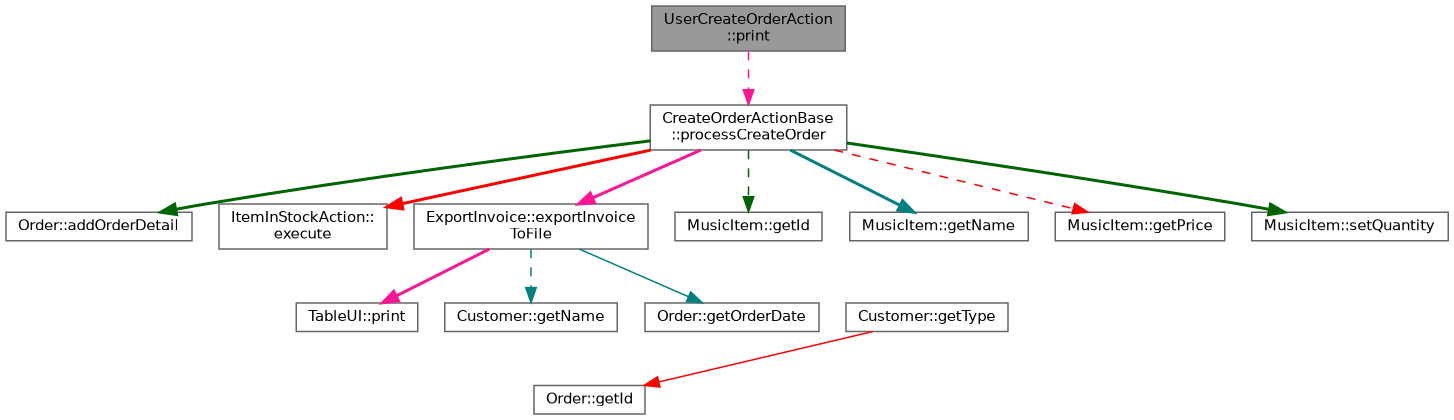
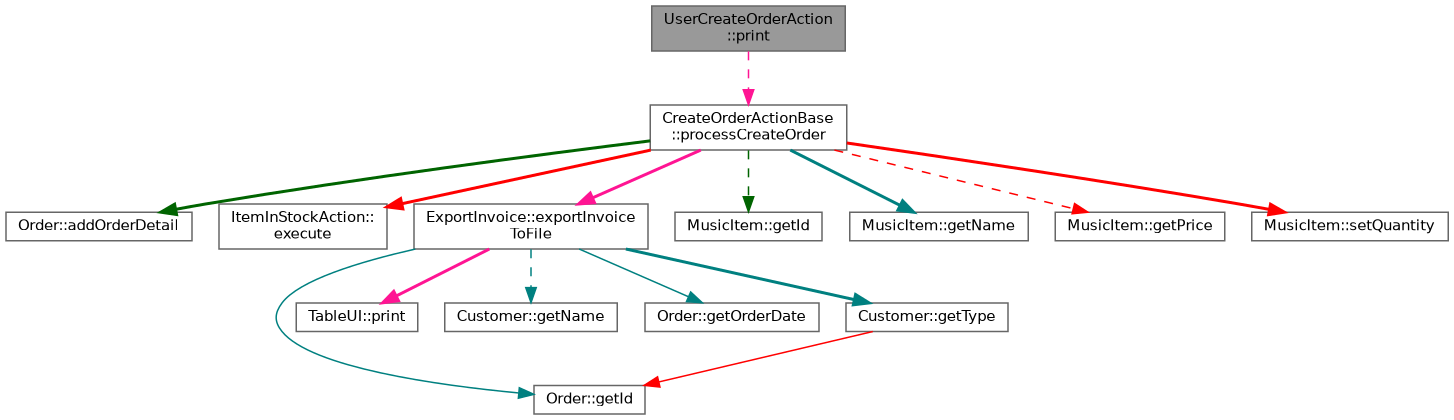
edge "CreateOrderActionBase ::processCreateOrder" -> "MusicItem::setQuantity": color darkgreen -> red
edge "ExportInvoice::exportInvoice ToFile" -> "Customer::getType": added
edge "ExportInvoice::exportInvoice ToFile" -> "Order::getId": added
